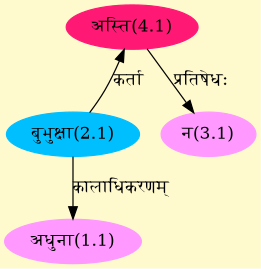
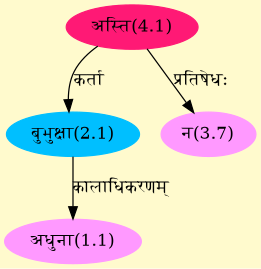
edge "बुभुक्षा(2.1)" -> "अस्ति(4.1)": reversed
node "न(3.1)": label "न(3.1)" -> "न(3.7)"
